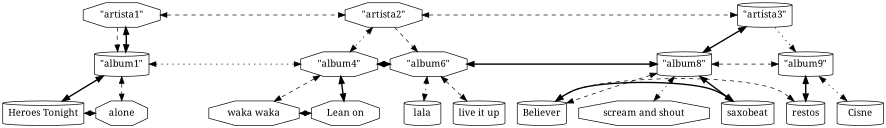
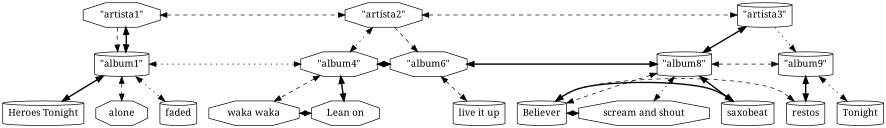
edge "Heroes Tonight" -- "alone": removed
node "faded": added
node "lala": removed
edge "Believer" -- "scream and shout": added
node "Cisne": label "Cisne" -> "Tonight"
